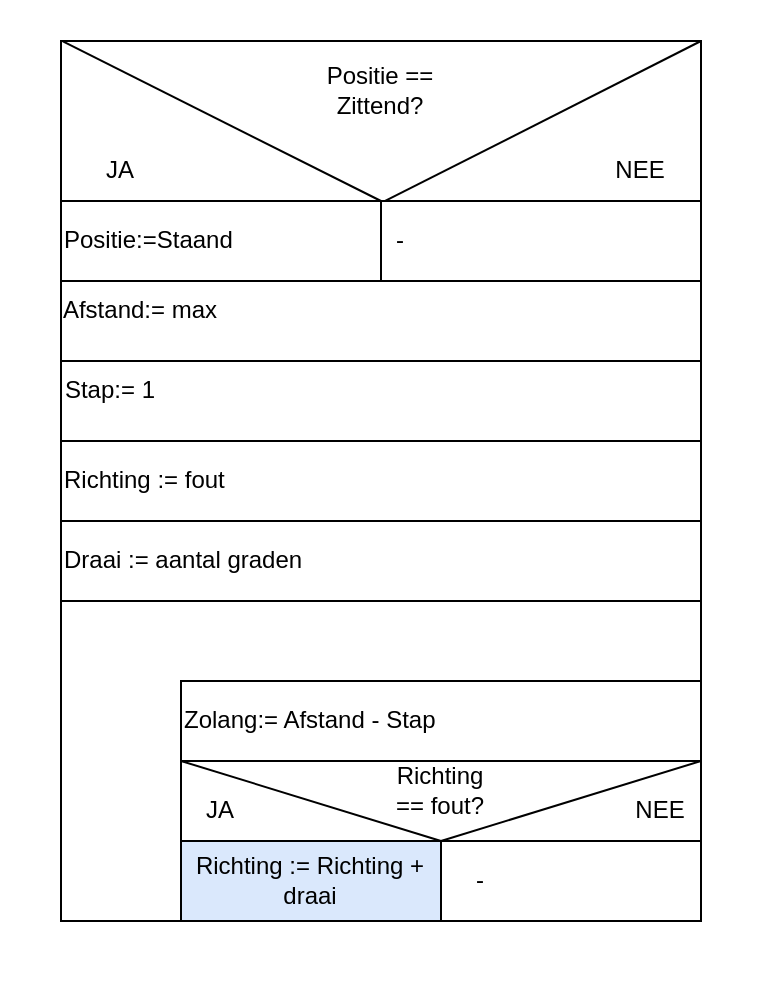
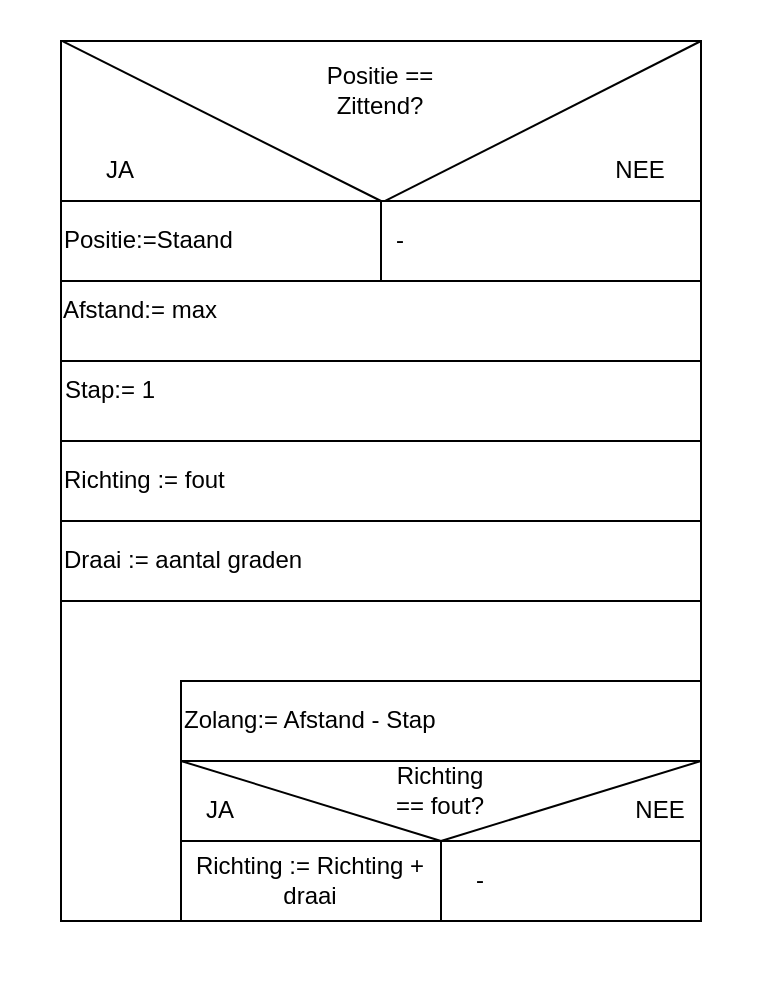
node "Richting := Richting + draai": fillcolor #dae8fc -> #ffffff
